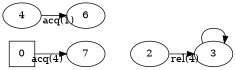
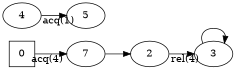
node "6": label "6" -> "5"
edge "7" -> "2": added
